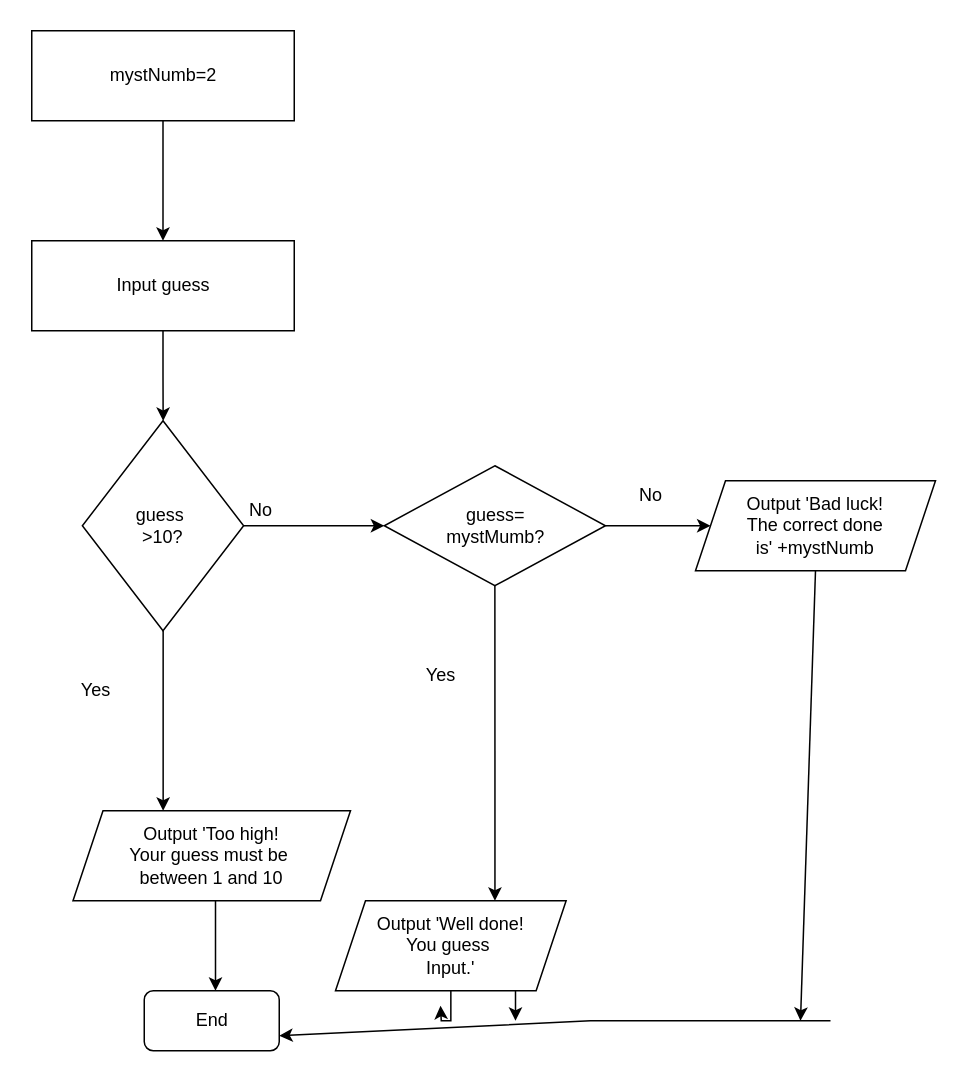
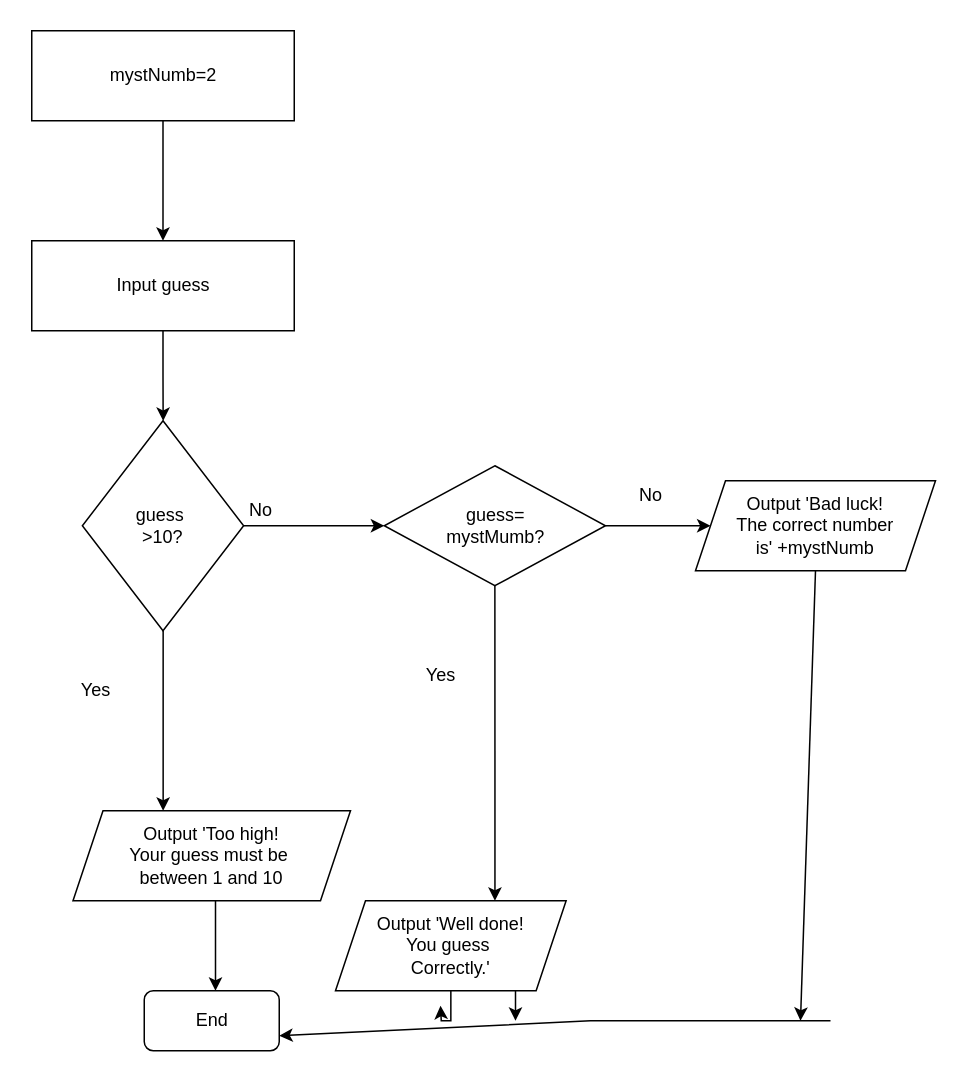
node "Output 'Bad luck! The correct done is' +mystNumb": label "Output 'Bad luck! The correct done is' +mystNumb" -> "Output 'Bad luck! The correct number is' +mystNumb"
node "Output 'Well done! You guess Input.'": label "Output 'Well done! You guess Input.'" -> "Output 'Well done! You guess Correctly.'"
